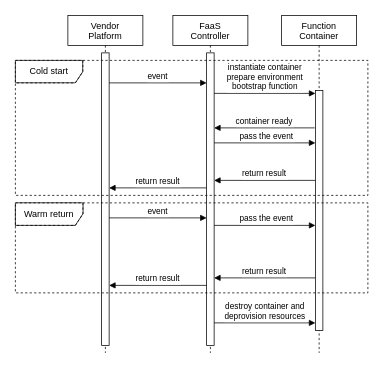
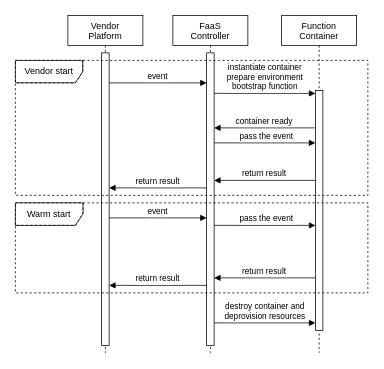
node "Cold start": label "Cold start" -> "Vendor start"
node "Warm return": label "Warm return" -> "Warm start"
